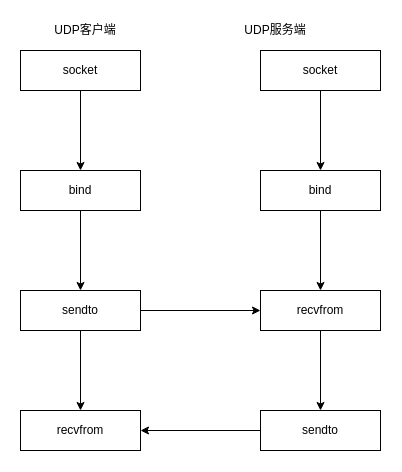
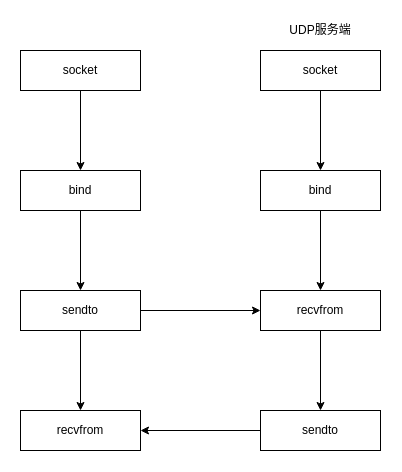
node "UDP客户端": removed
node "UDP服务端": moved (276, 31) -> (321, 31)
